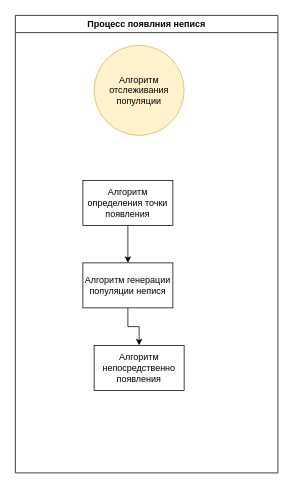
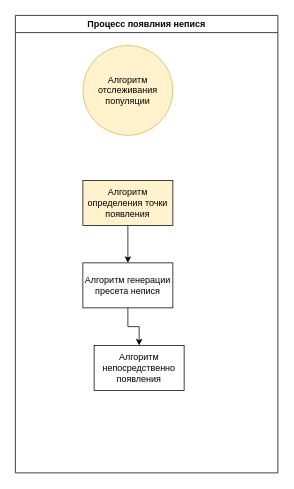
node "Алгоритм отслеживания популяции": moved (139, 90) -> (128, 90)
node "Алгоритм определения точки появления": fillcolor #ffffff -> #fff2cc
node "Алгоритм генерации популяции непися": label "Алгоритм генерации популяции непися" -> "Алгоритм генерации пресета непися"
